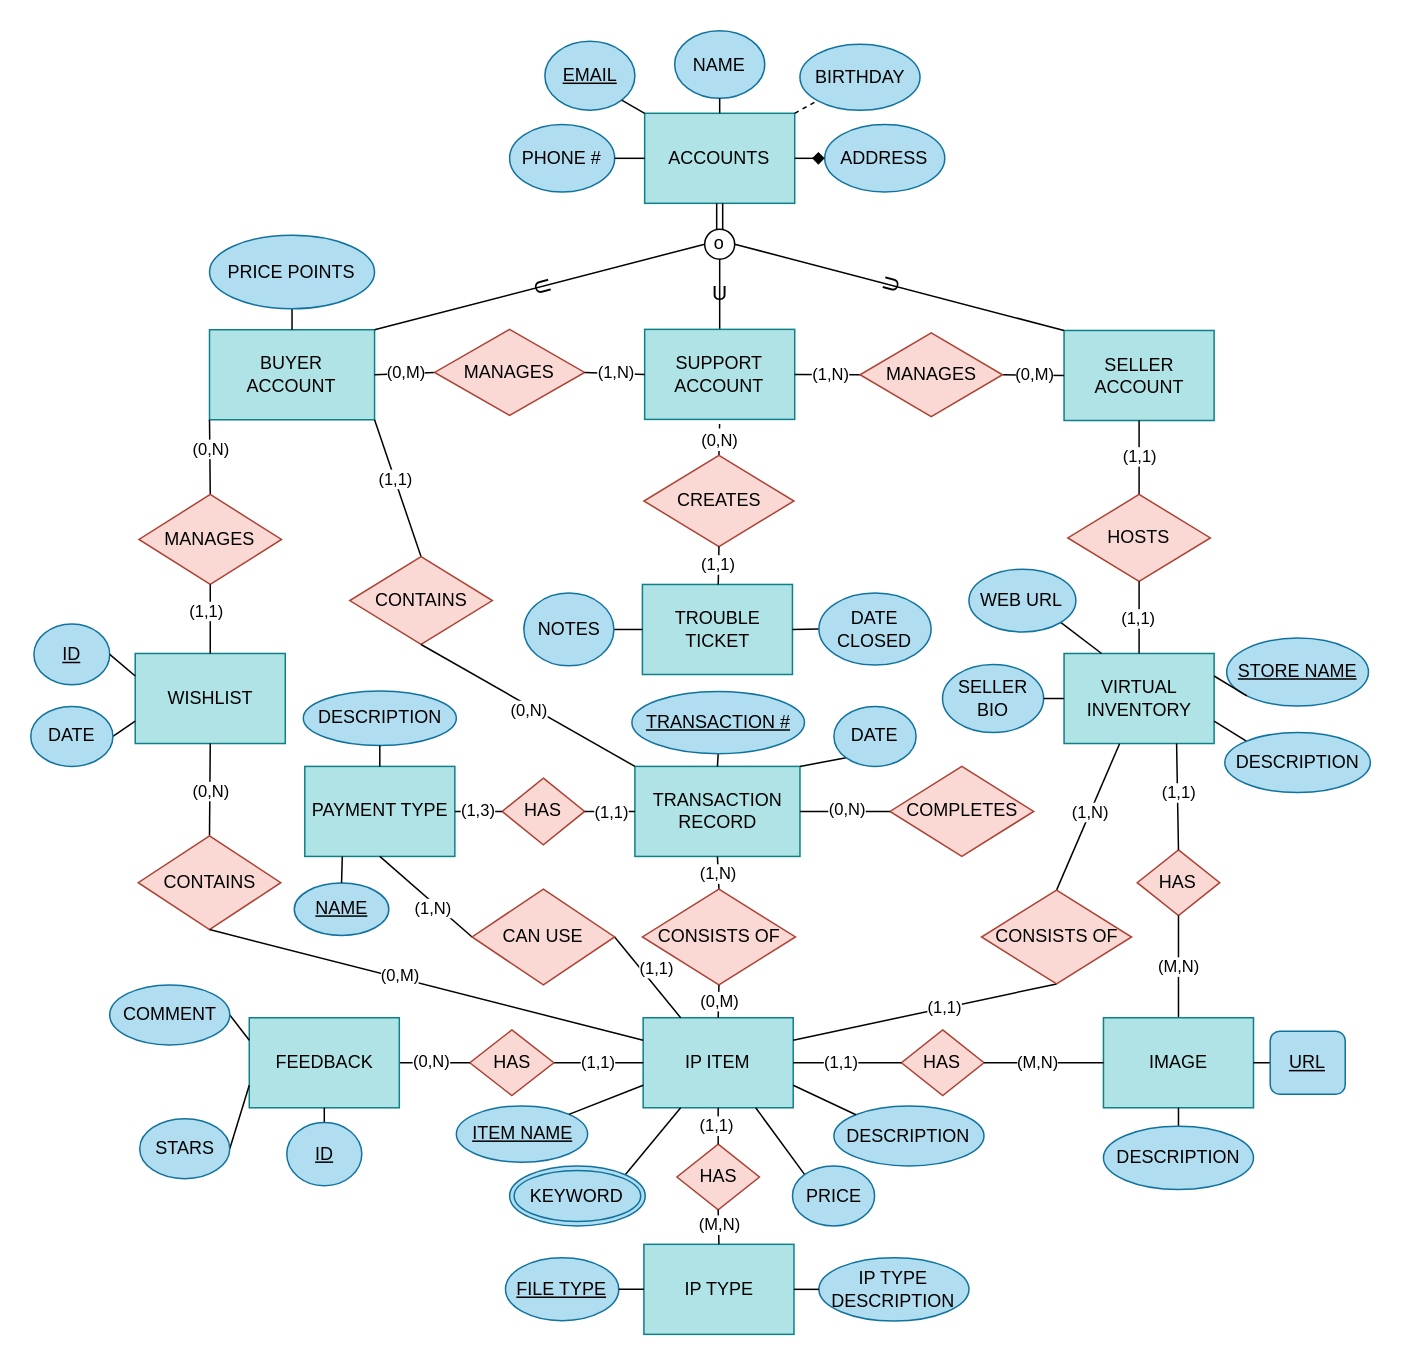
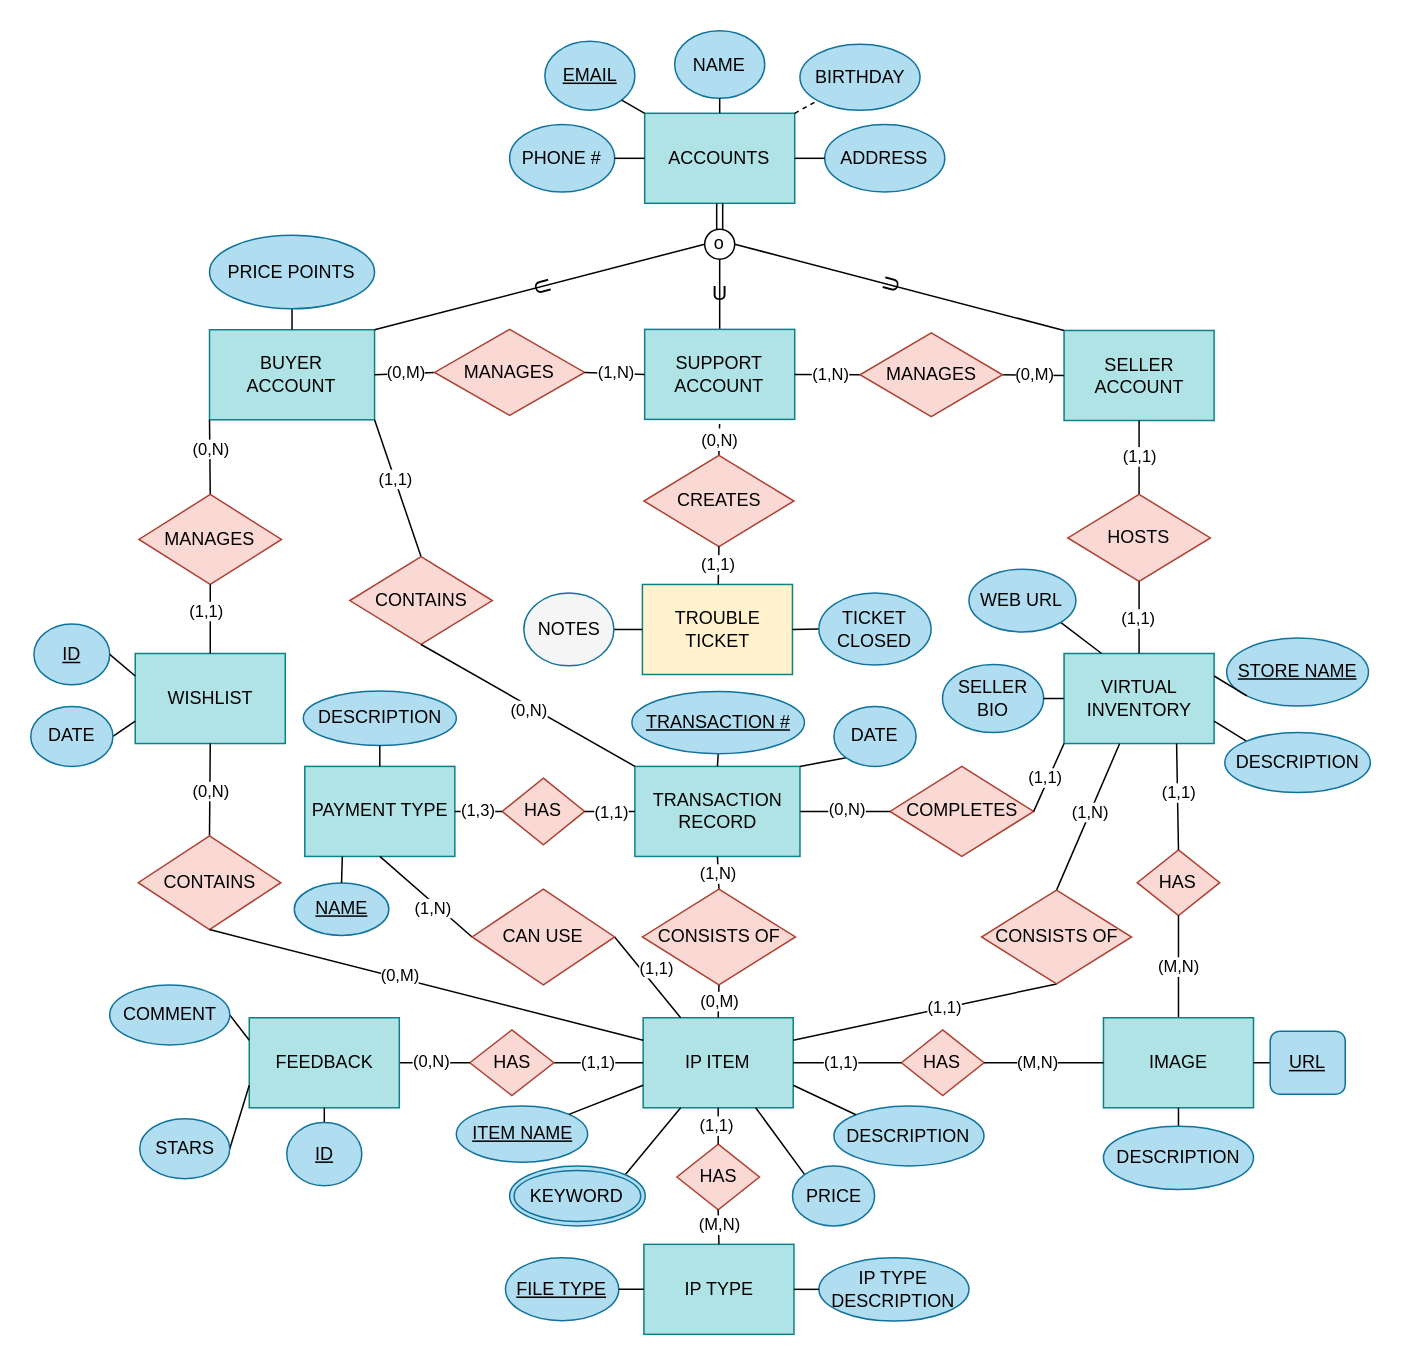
edge "ACCOUNTS" -> "ADDRESS": arrowhead diamond -> none
node "NOTES": fillcolor #b1ddf0 -> #f5f5f5
node "TROUBLE TICKET": fillcolor #b0e3e6 -> #fff2cc
node "DATE CLOSED": label "DATE CLOSED" -> "TICKET CLOSED"
edge "VIRTUAL INVENTORY" -- "COMPLETES": added, label "(1,1)"
